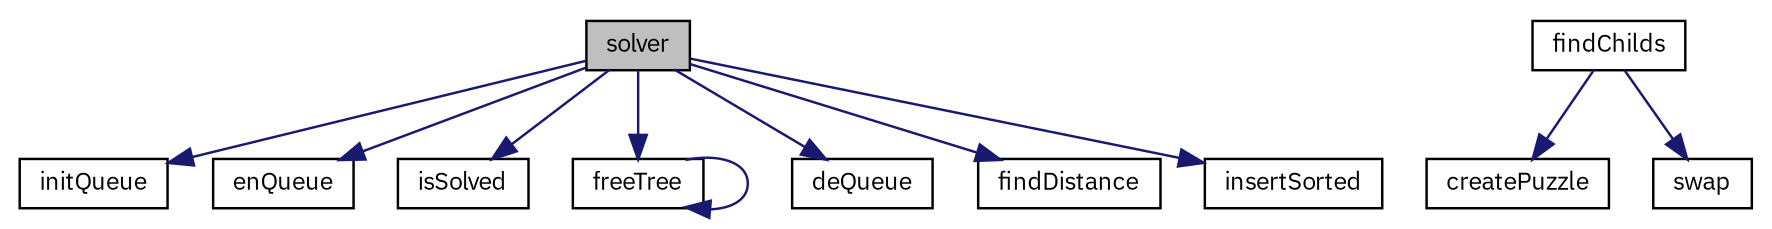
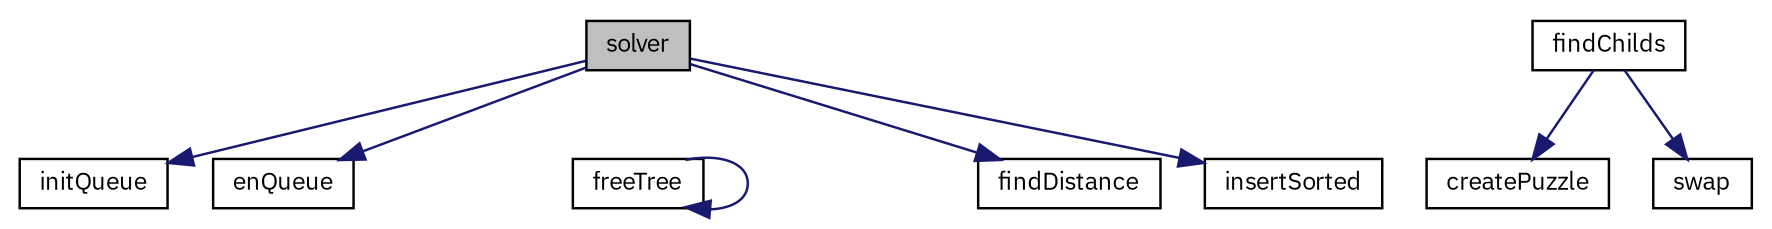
edge "solver" -> "freeTree": removed
node "isSolved": removed
node "deQueue": removed
